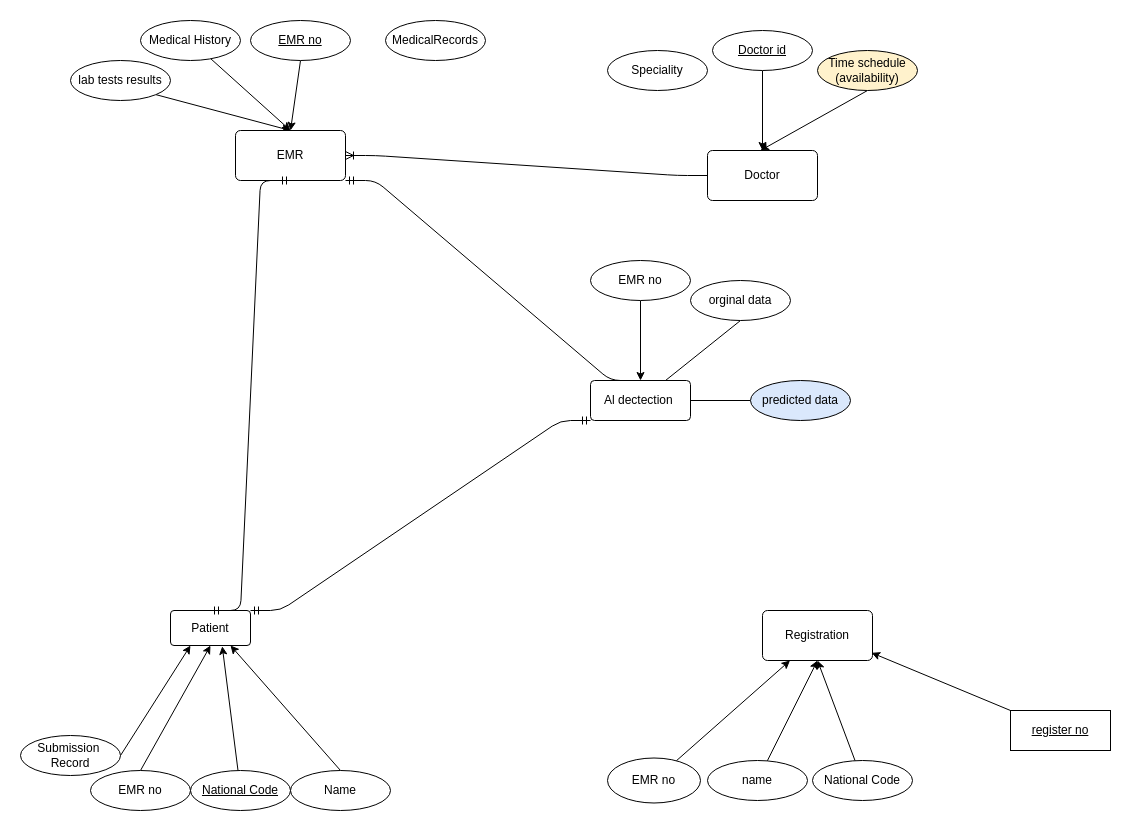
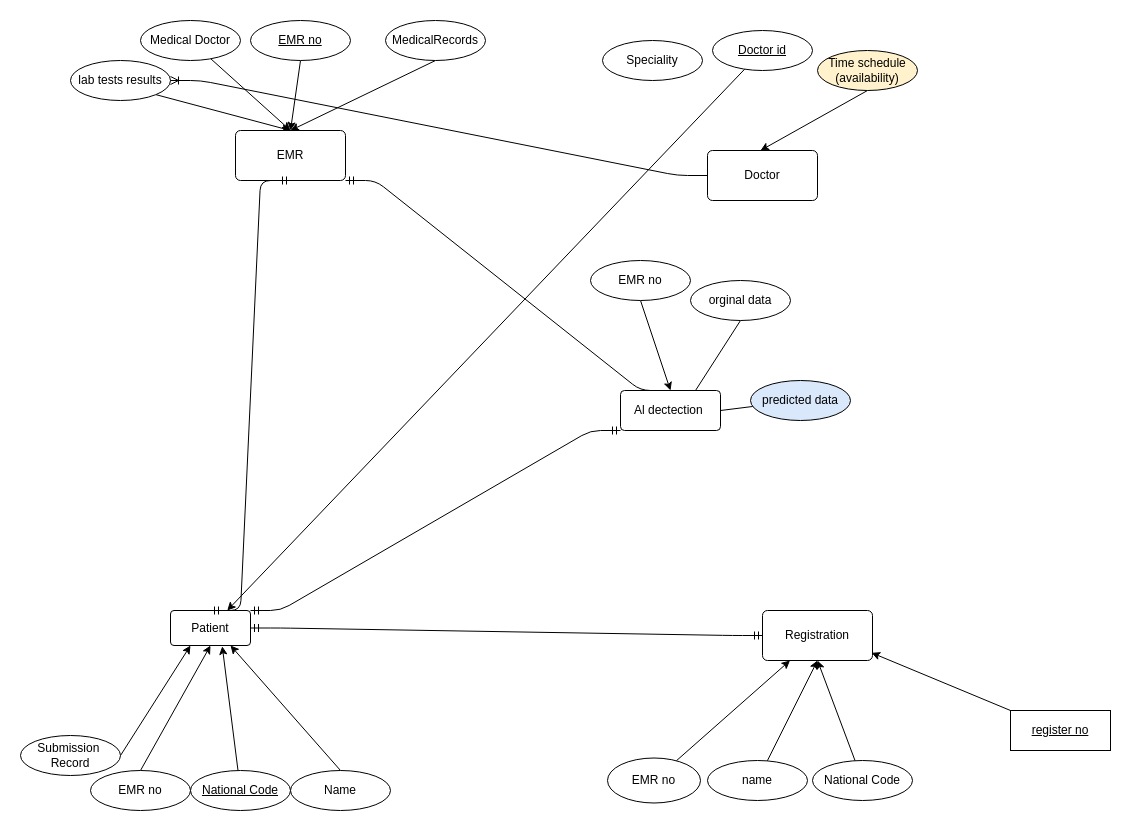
node "Medical History": label "Medical History" -> "Medical Doctor"
node "Speciality": moved (658, 71) -> (653, 61)
edge "MedicalRecords" -> "EMR": added
edge "Doctor id" -> "Doctor": now "Doctor id" -> "Patient"
edge "Doctor" -> "EMR": now "Doctor" -> "lab tests results"
node "Al dectection": moved (641, 401) -> (671, 411)
edge "Patient" -- "Registration": added
